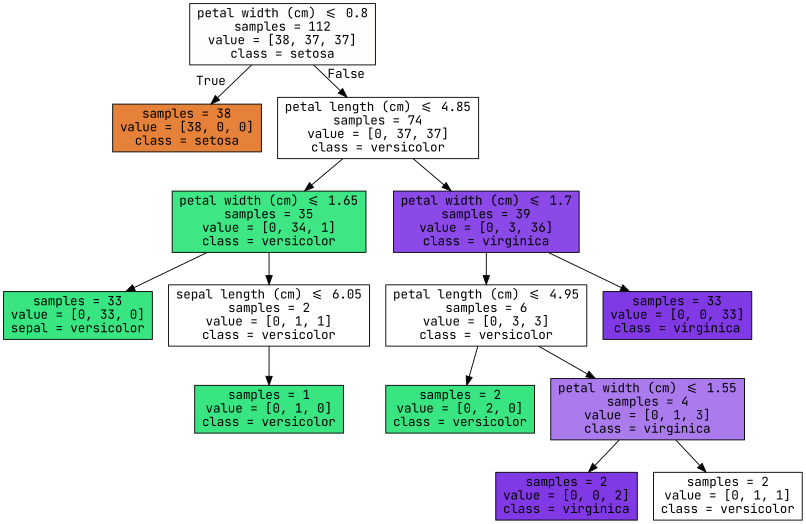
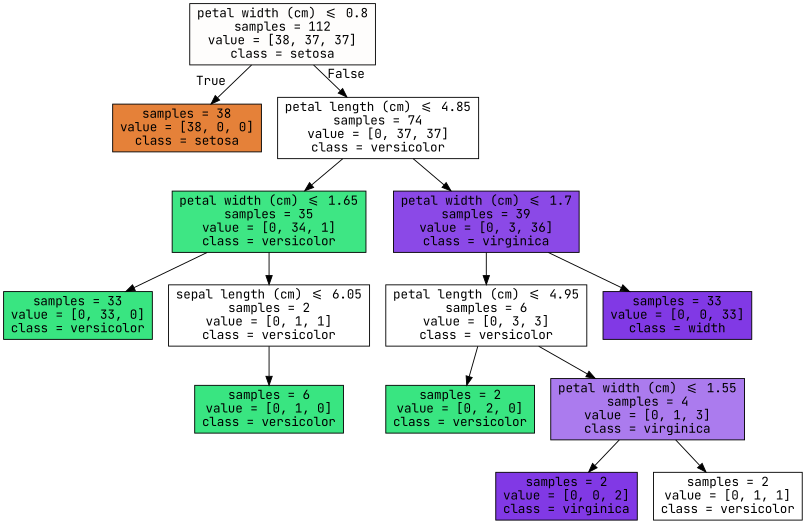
node "samples = 33 value = [0, 33, 0] sepal = versicolor": label "samples = 33 value = [0, 33, 0] sepal = versicolor" -> "samples = 33 value = [0, 33, 0] class = versicolor"
node "samples = 33 value = [0, 0, 33] class = virginica": label "samples = 33 value = [0, 0, 33] class = virginica" -> "samples = 33 value = [0, 0, 33] class = width"
node "samples = 1 value = [0, 1, 0] class = versicolor": label "samples = 1 value = [0, 1, 0] class = versicolor" -> "samples = 6 value = [0, 1, 0] class = versicolor"
